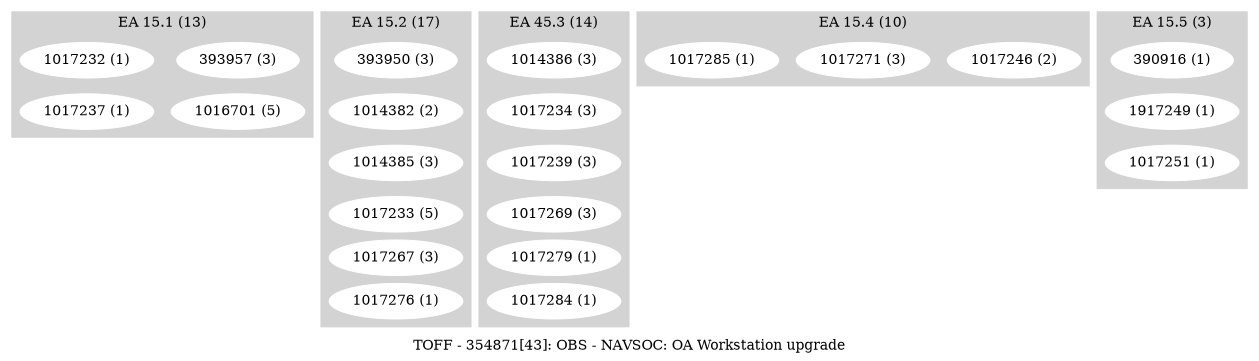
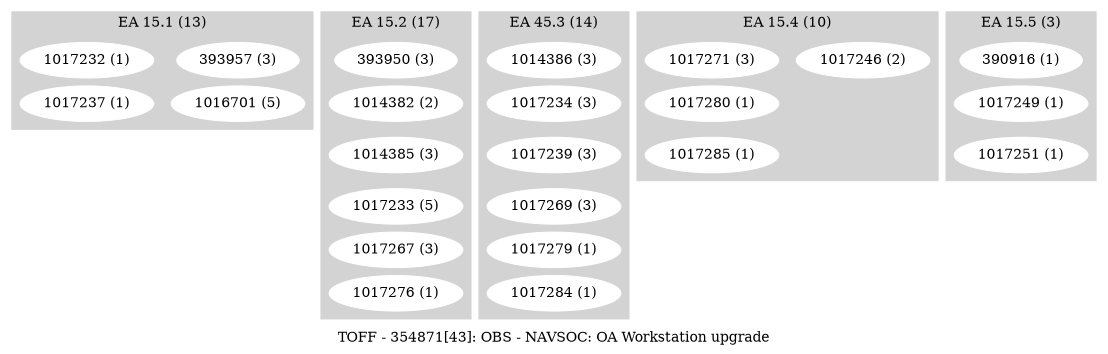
node "1017280 (1)": added
node "1917249 (1)": label "1917249 (1)" -> "1017249 (1)"
